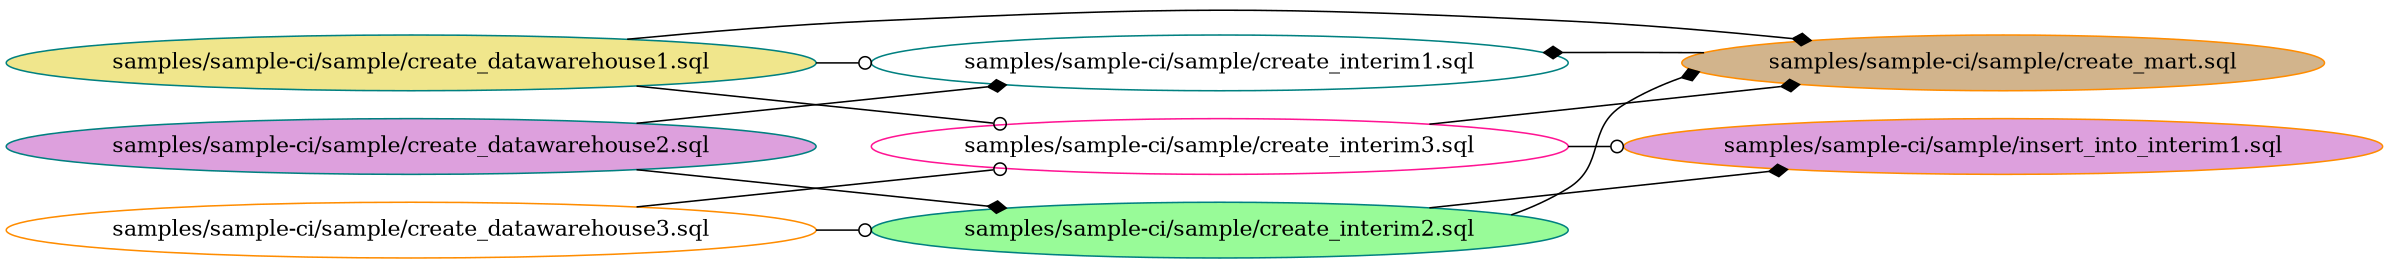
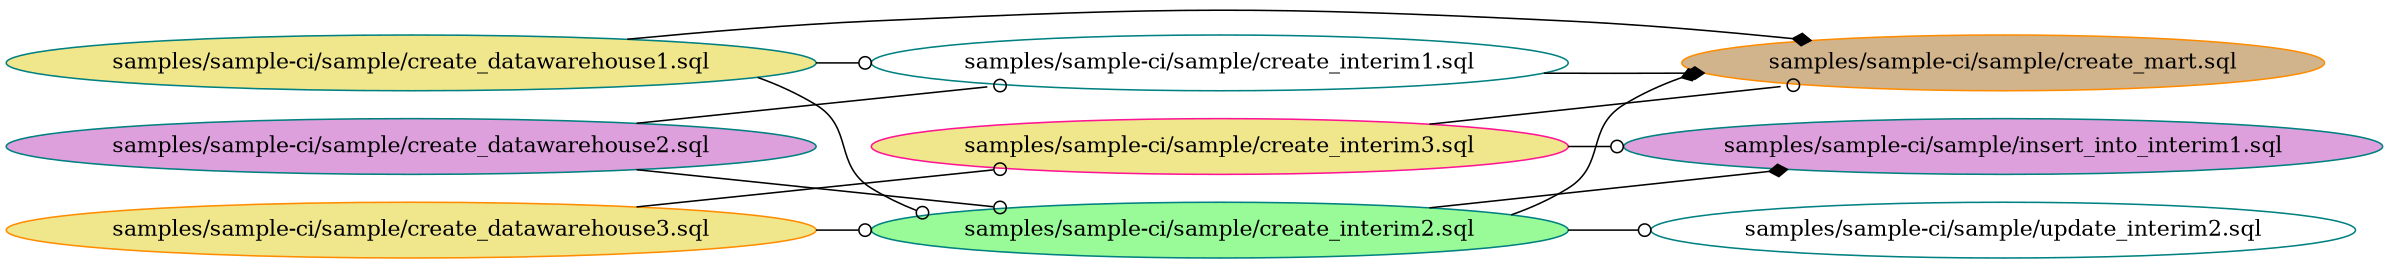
edge "samples/sample-ci/sample/create_mart.sql" -> "samples/sample-ci/sample/create_interim1.sql": reversed
edge "samples/sample-ci/sample/create_datawarehouse1.sql" -> "samples/sample-ci/sample/create_interim3.sql": now "samples/sample-ci/sample/create_datawarehouse1.sql" -> "samples/sample-ci/sample/create_interim2.sql"
edge "samples/sample-ci/sample/create_interim3.sql" -> "samples/sample-ci/sample/create_mart.sql": arrowhead diamond -> odot
edge "samples/sample-ci/sample/create_datawarehouse2.sql" -> "samples/sample-ci/sample/create_interim1.sql": arrowhead diamond -> odot
node "samples/sample-ci/sample/create_interim3.sql": fillcolor white -> khaki
node "samples/sample-ci/sample/insert_into_interim1.sql": color darkorange -> teal
edge "samples/sample-ci/sample/create_datawarehouse2.sql" -> "samples/sample-ci/sample/create_interim2.sql": arrowhead diamond -> odot
node "samples/sample-ci/sample/create_datawarehouse3.sql": fillcolor white -> khaki
node "samples/sample-ci/sample/update_interim2.sql": added
